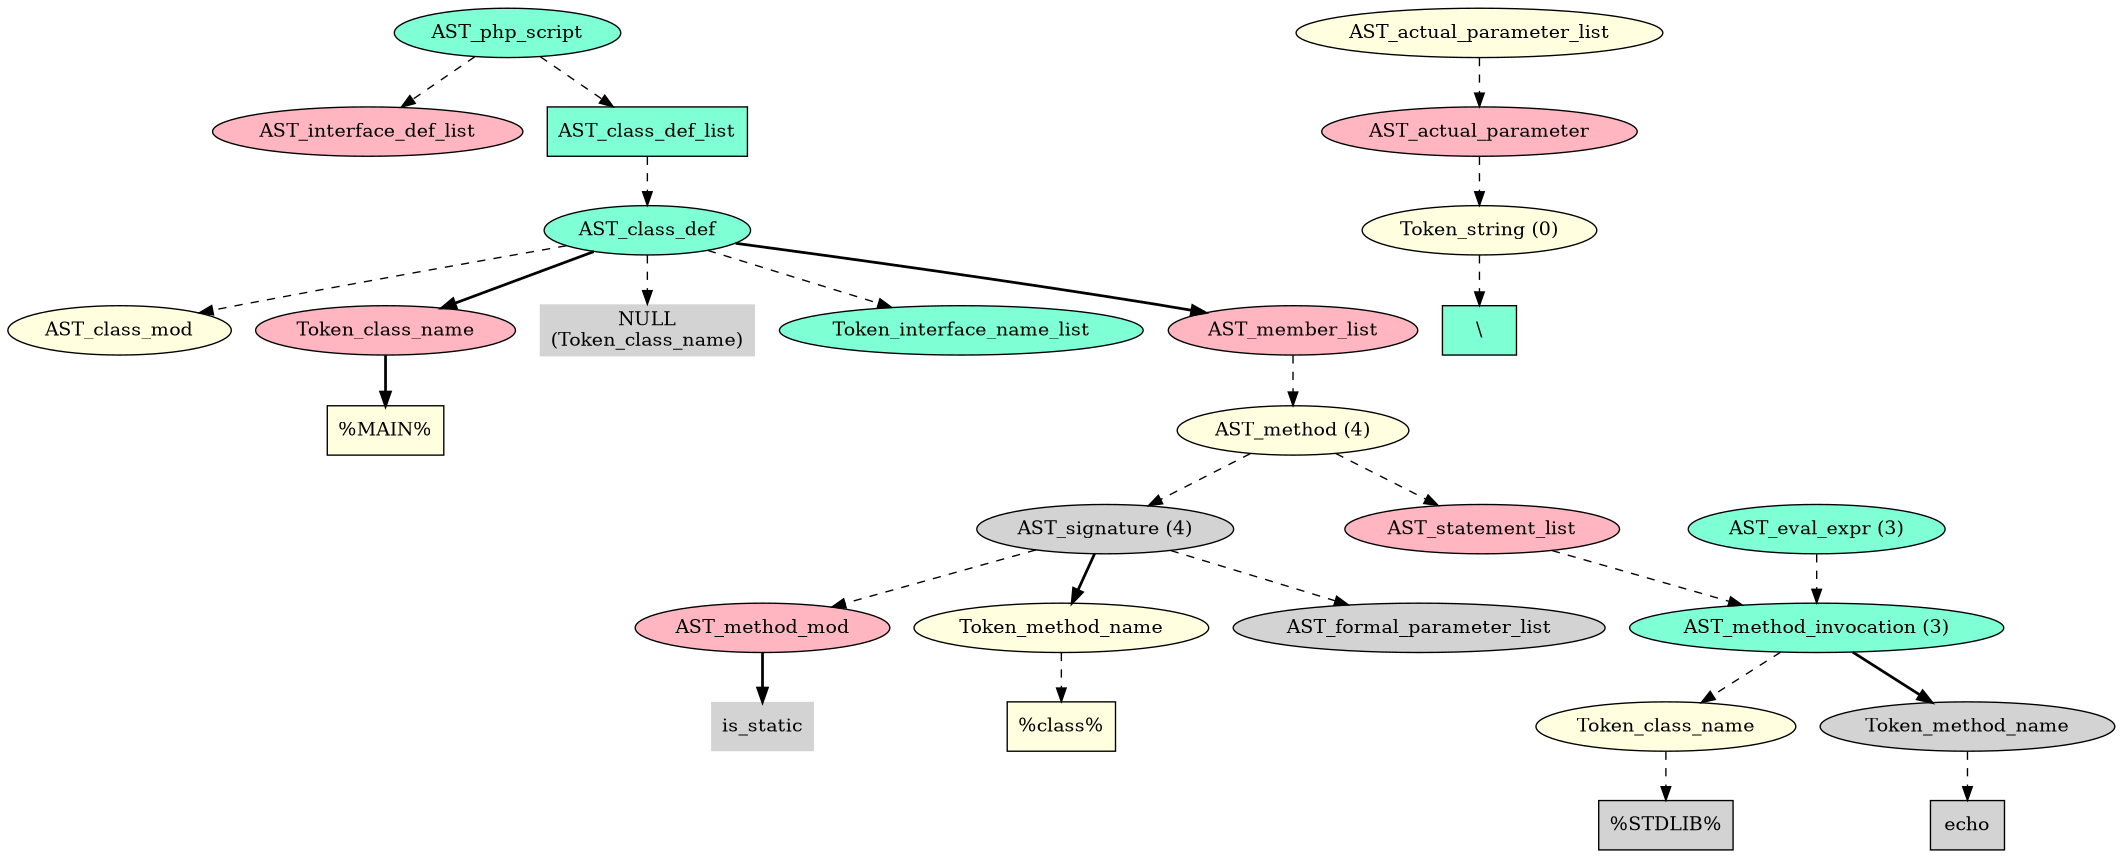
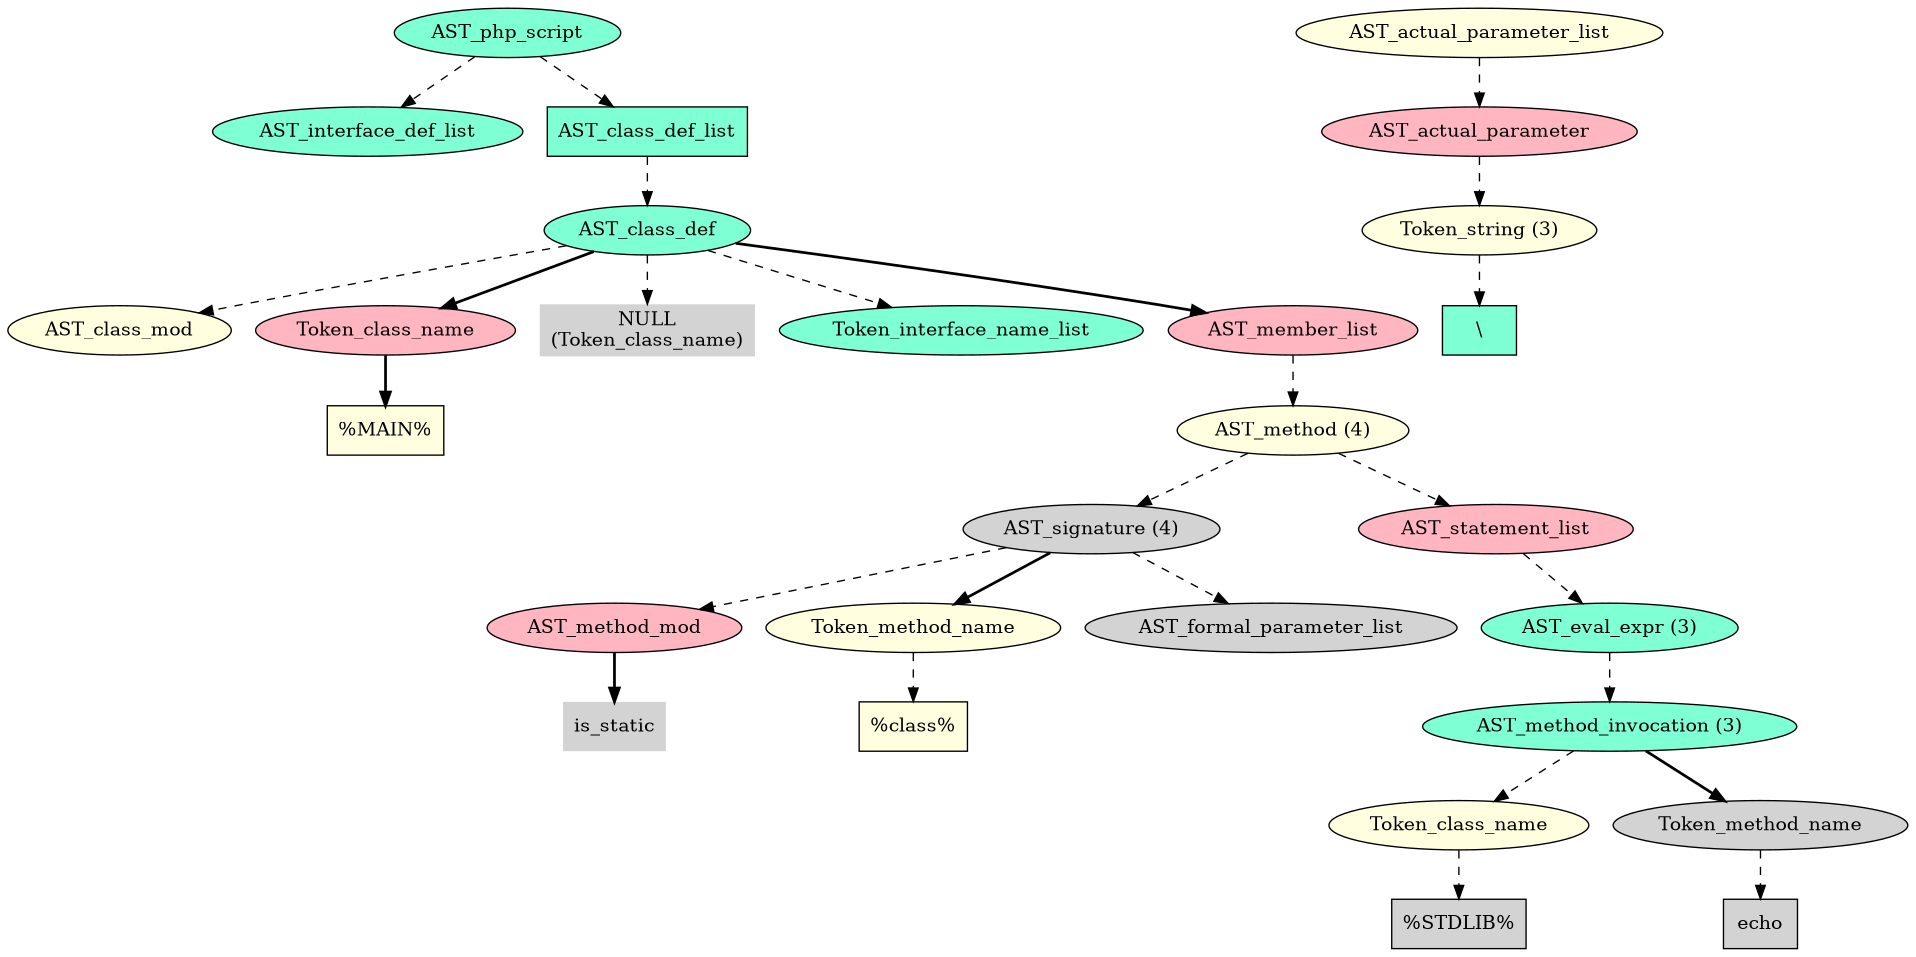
node "AST_interface_def_list": fillcolor lightpink -> aquamarine
node "Token_string (0)": label "Token_string (0)" -> "Token_string (3)"
edge "AST_statement_list" -> "AST_method_invocation (3)": now "AST_statement_list" -> "AST_eval_expr (3)"
